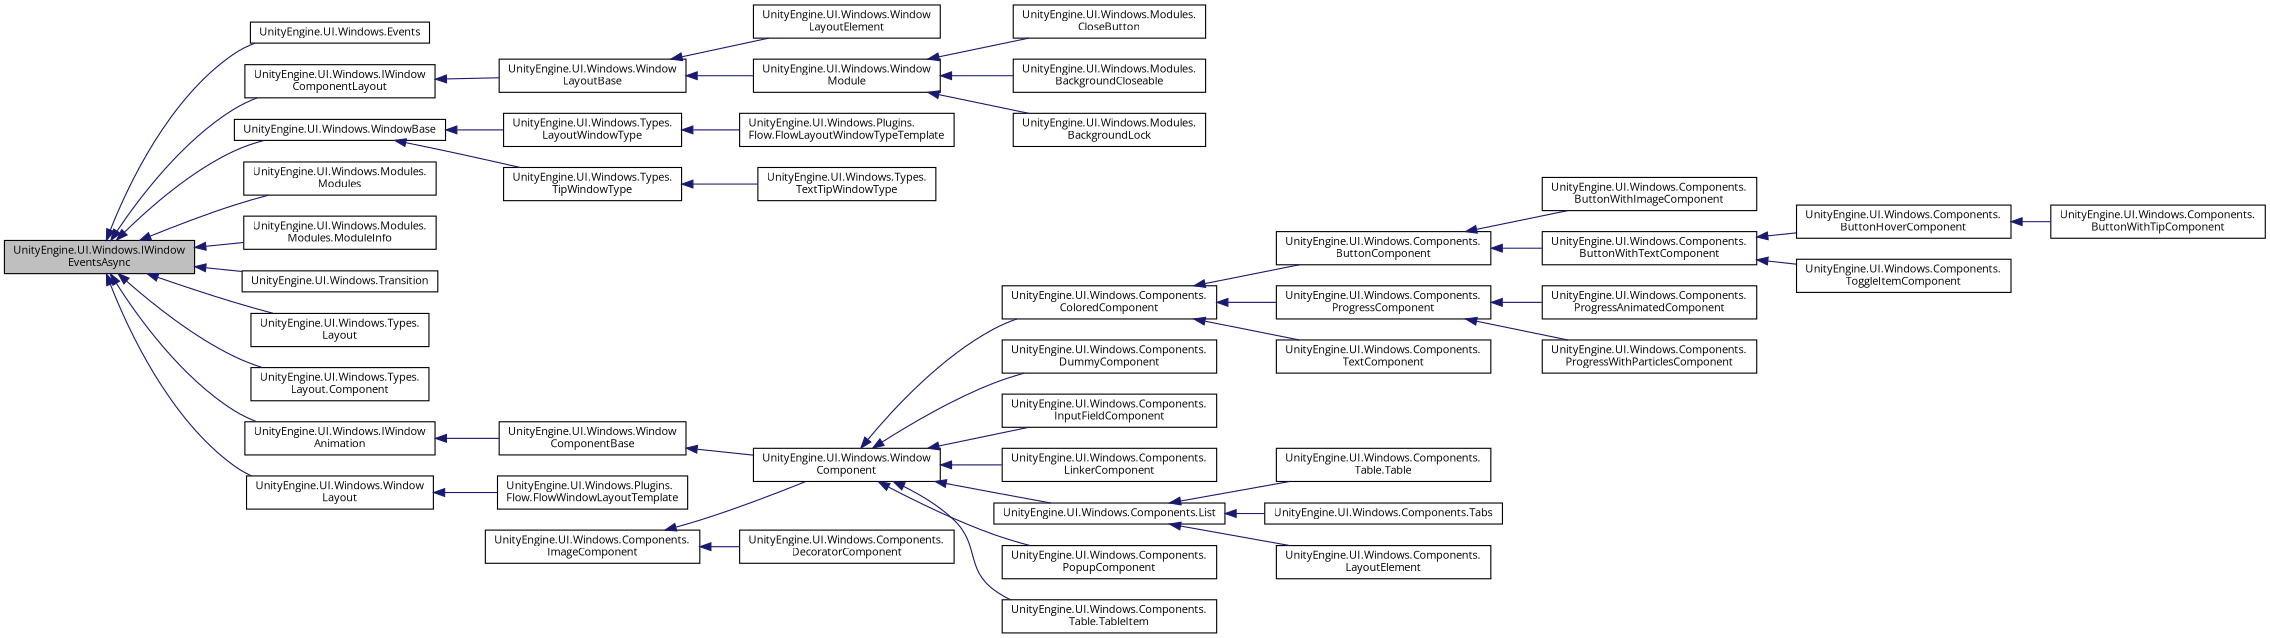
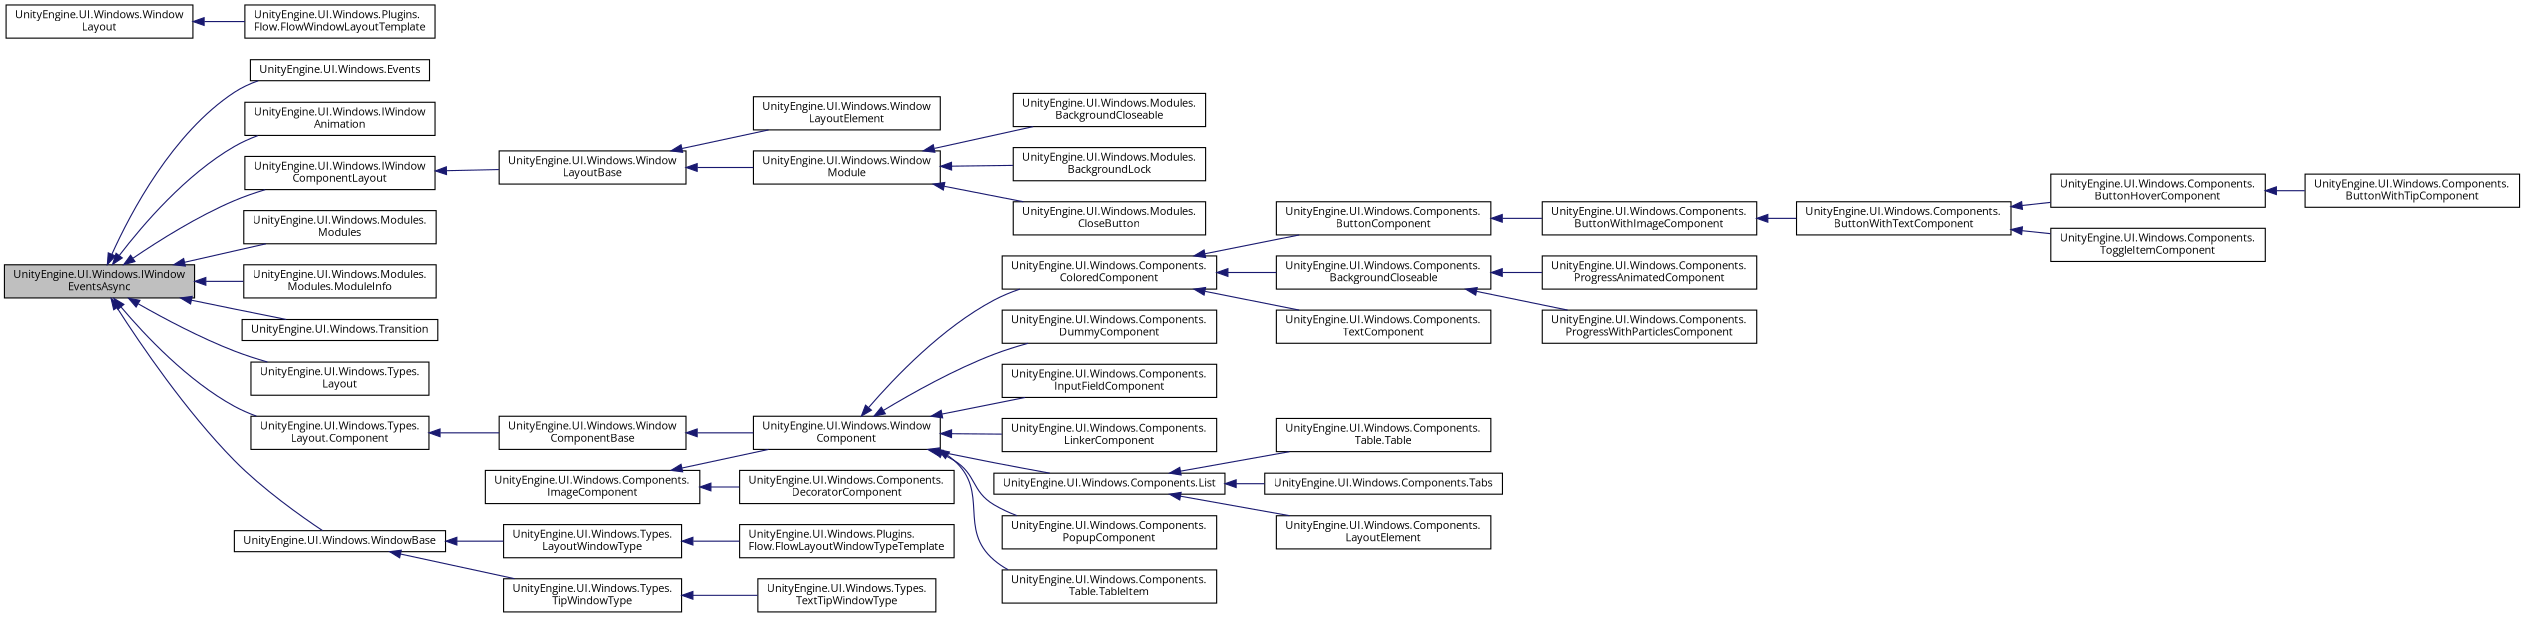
edge "UnityEngine.UI.Windows.Components. ButtonWithTextComponent" -> "UnityEngine.UI.Windows.Components. ButtonComponent": now "UnityEngine.UI.Windows.Components. ButtonWithTextComponent" -> "UnityEngine.UI.Windows.Components. ButtonWithImageComponent"
node "UnityEngine.UI.Windows.Components. ProgressComponent": label "UnityEngine.UI.Windows.Components. ProgressComponent" -> "UnityEngine.UI.Windows.Components. BackgroundCloseable"
edge "UnityEngine.UI.Windows.Window Layout" -> "UnityEngine.UI.Windows.IWindow EventsAsync": removed
edge "UnityEngine.UI.Windows.Window ComponentBase" -> "UnityEngine.UI.Windows.IWindow Animation": now "UnityEngine.UI.Windows.Window ComponentBase" -> "UnityEngine.UI.Windows.Types. Layout.Component"
